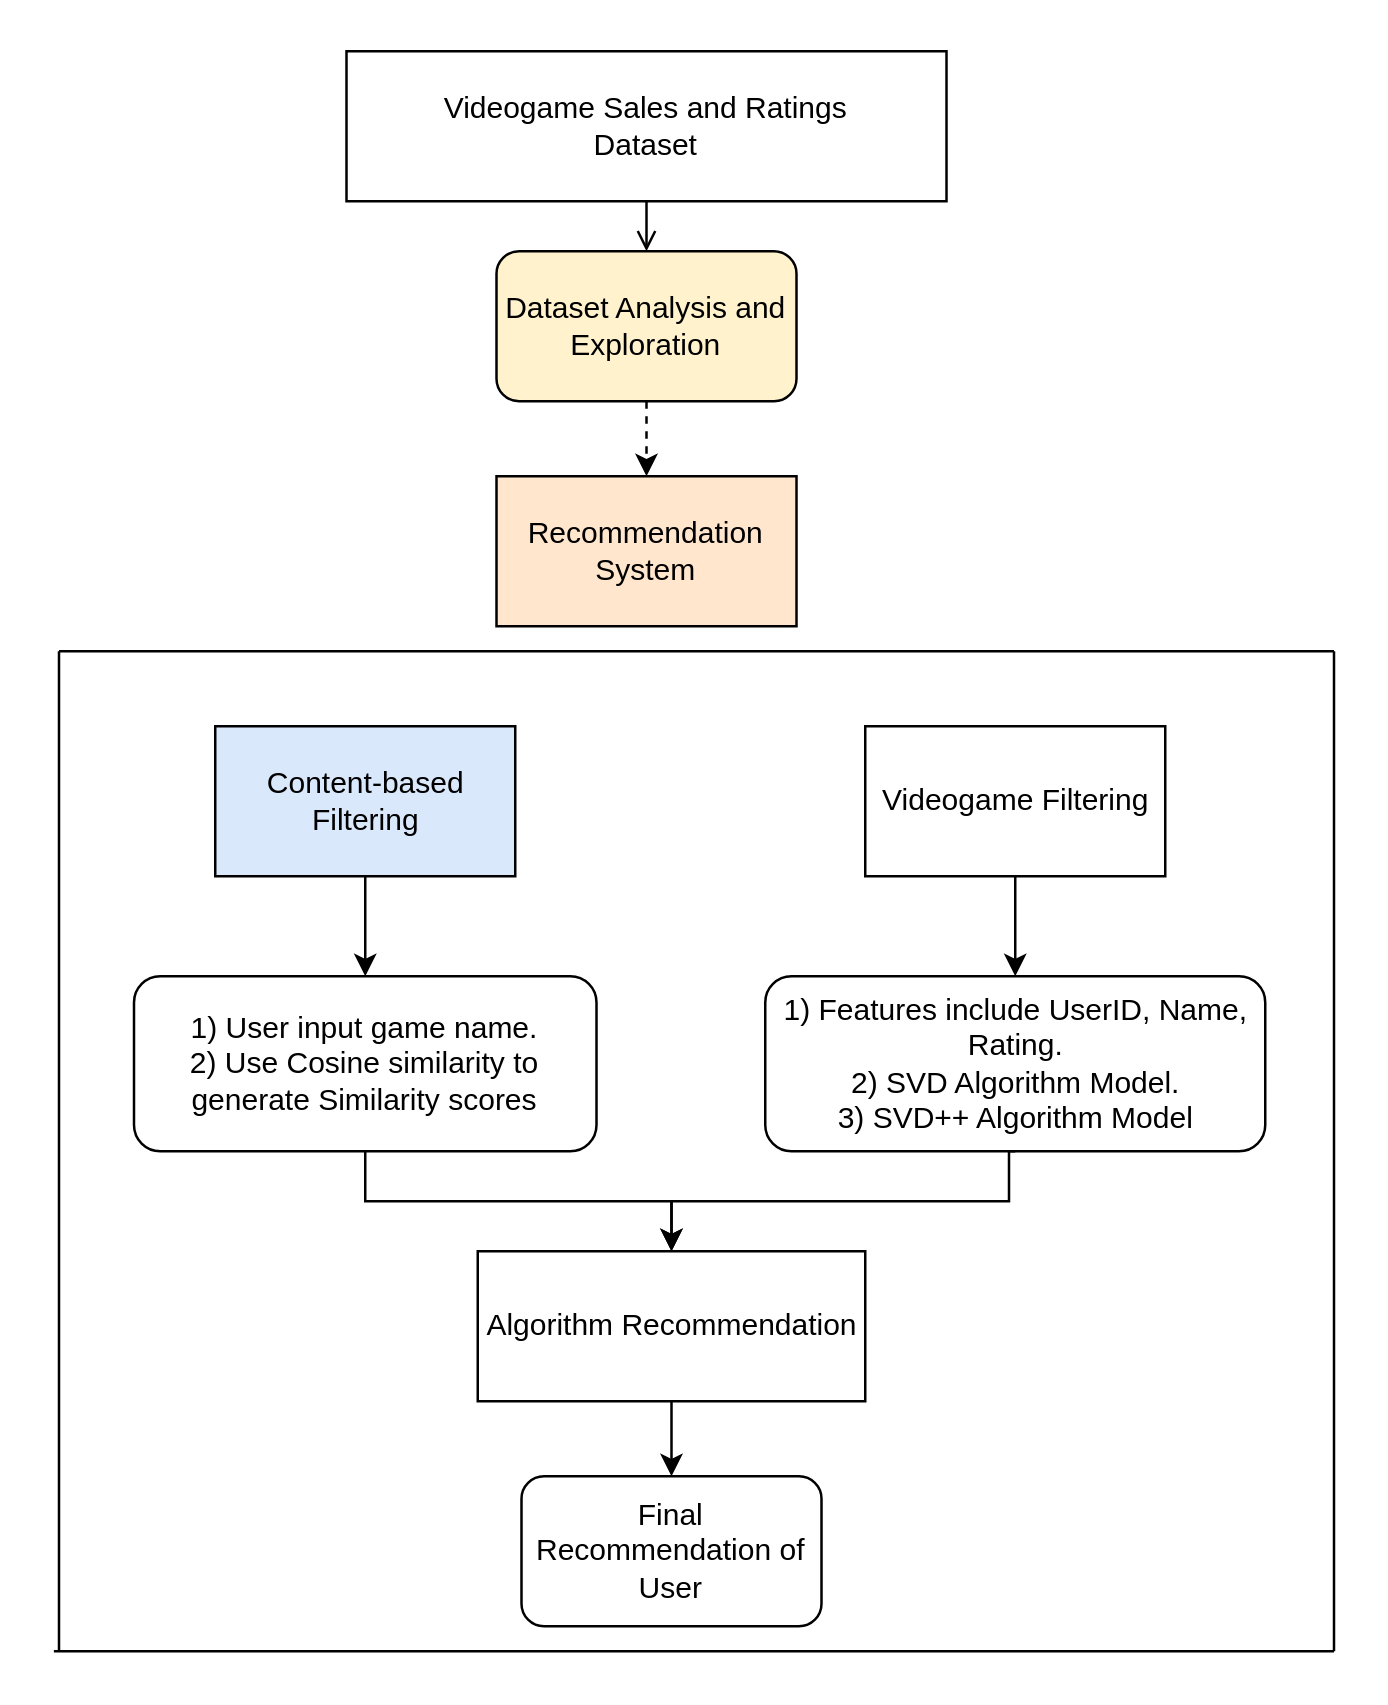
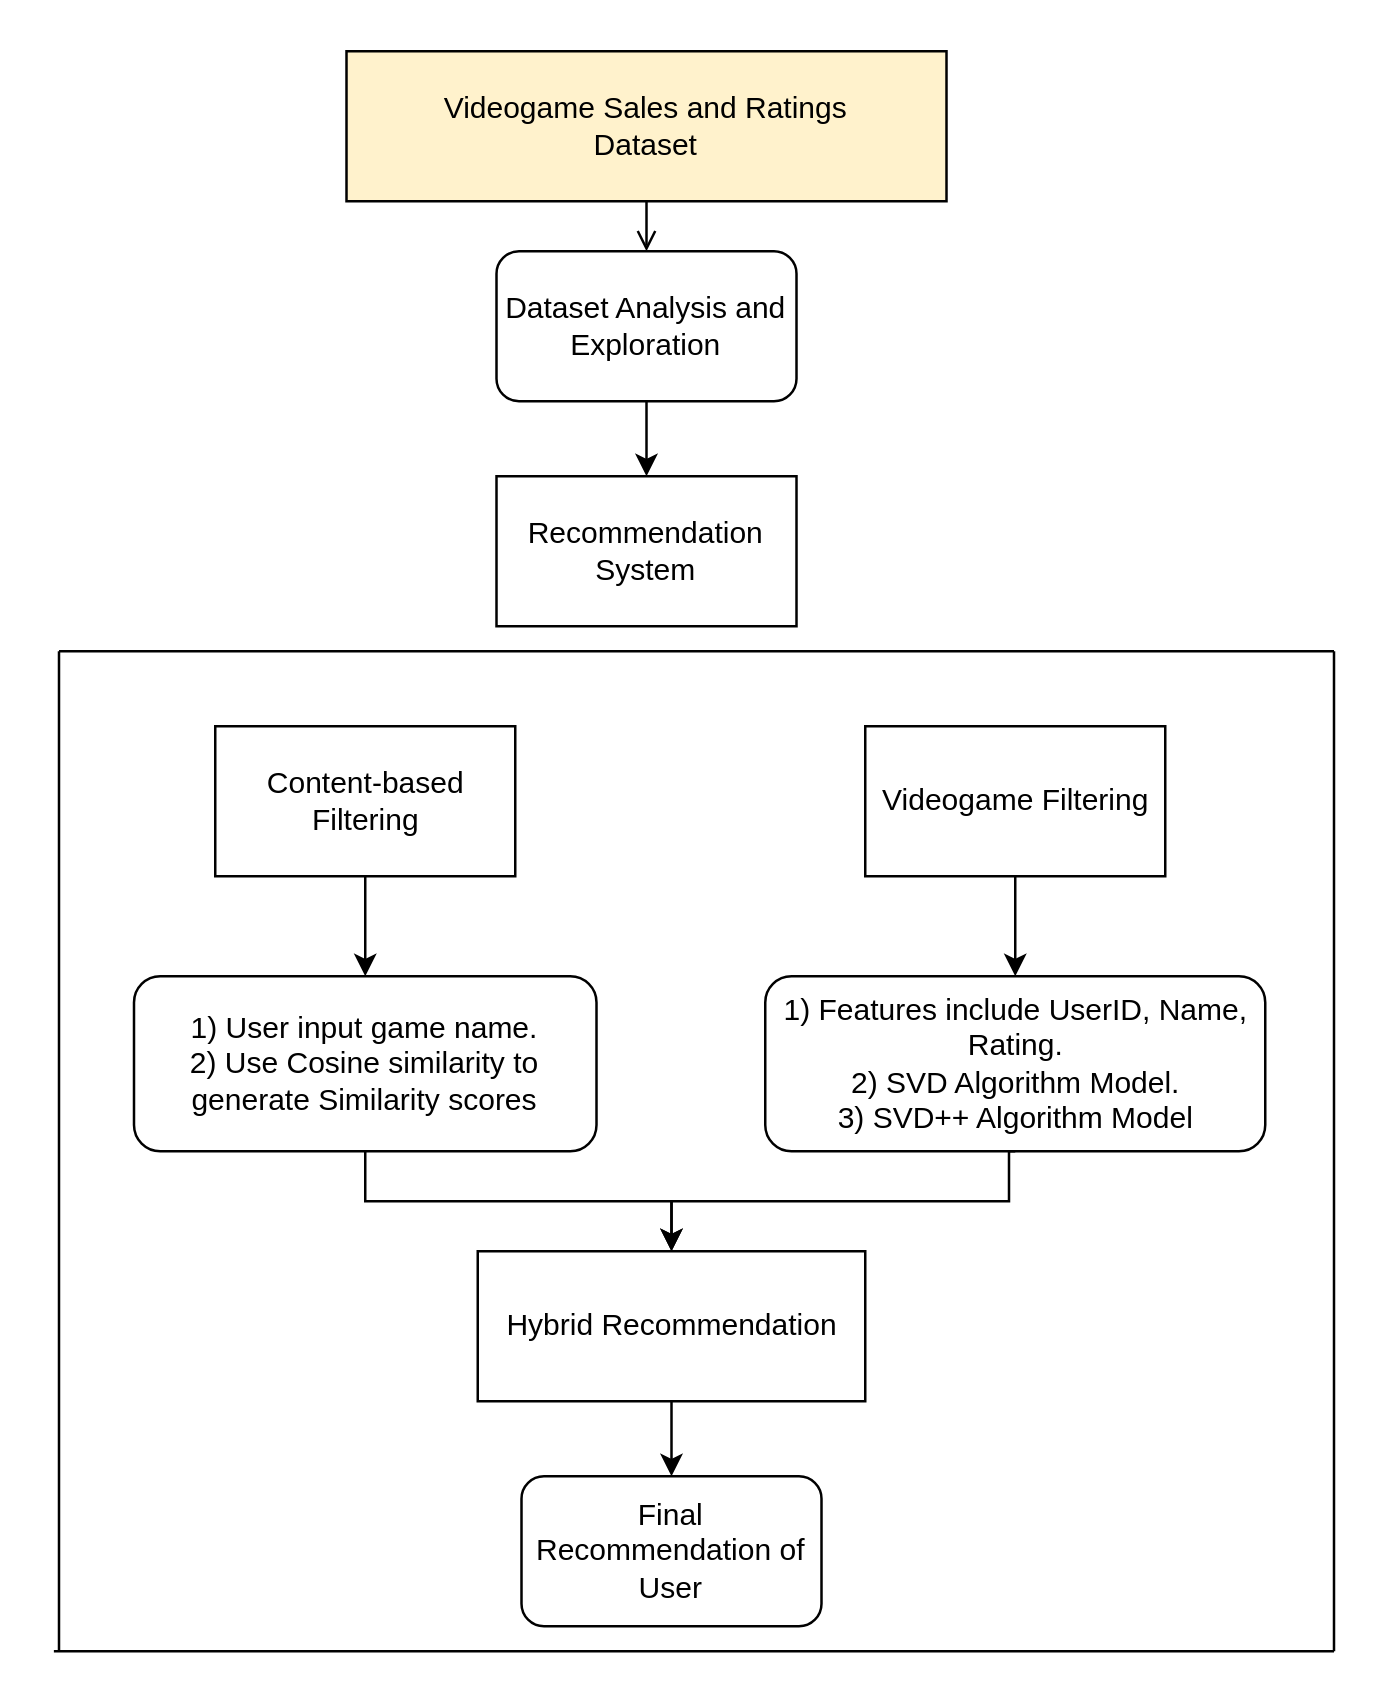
node "Videogame Sales and Ratings Dataset": fillcolor #ffffff -> #fff2cc
node "Dataset Analysis and Exploration": fillcolor #fff2cc -> #ffffff
edge "Dataset Analysis and Exploration" -> "Recommendation System": style dashed -> solid
node "Recommendation System": fillcolor #ffe6cc -> #ffffff
node "Content-based Filtering": fillcolor #dae8fc -> #ffffff
node "Algorithm Recommendation": label "Algorithm Recommendation" -> "Hybrid Recommendation"
